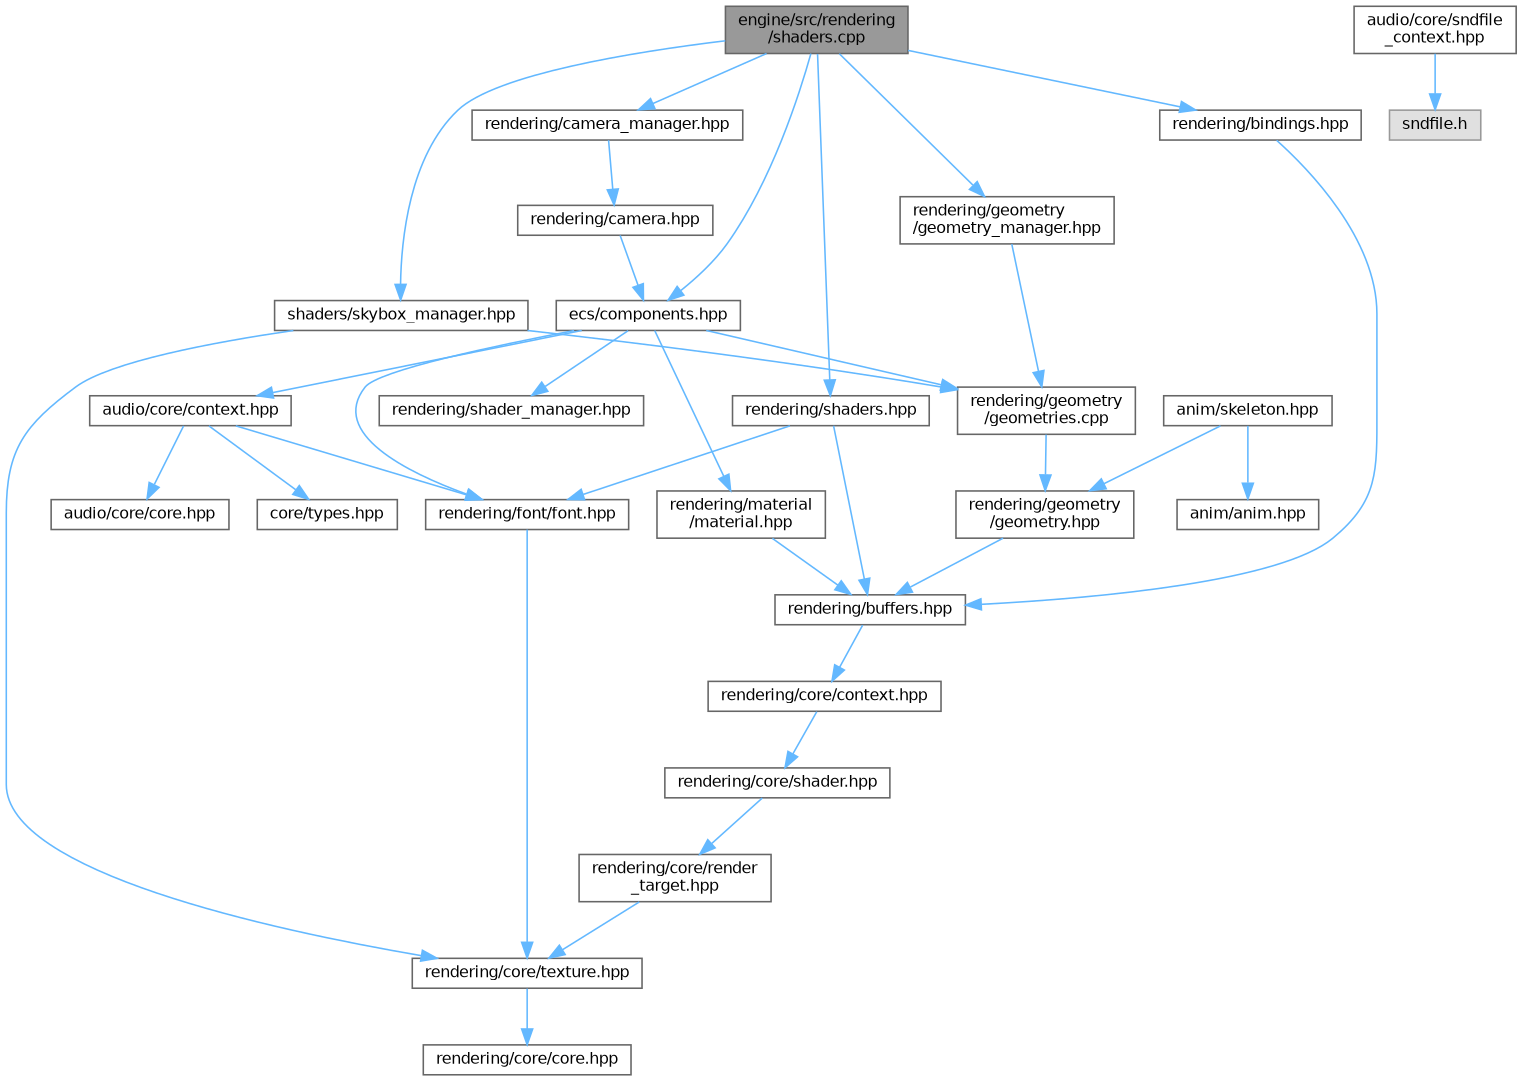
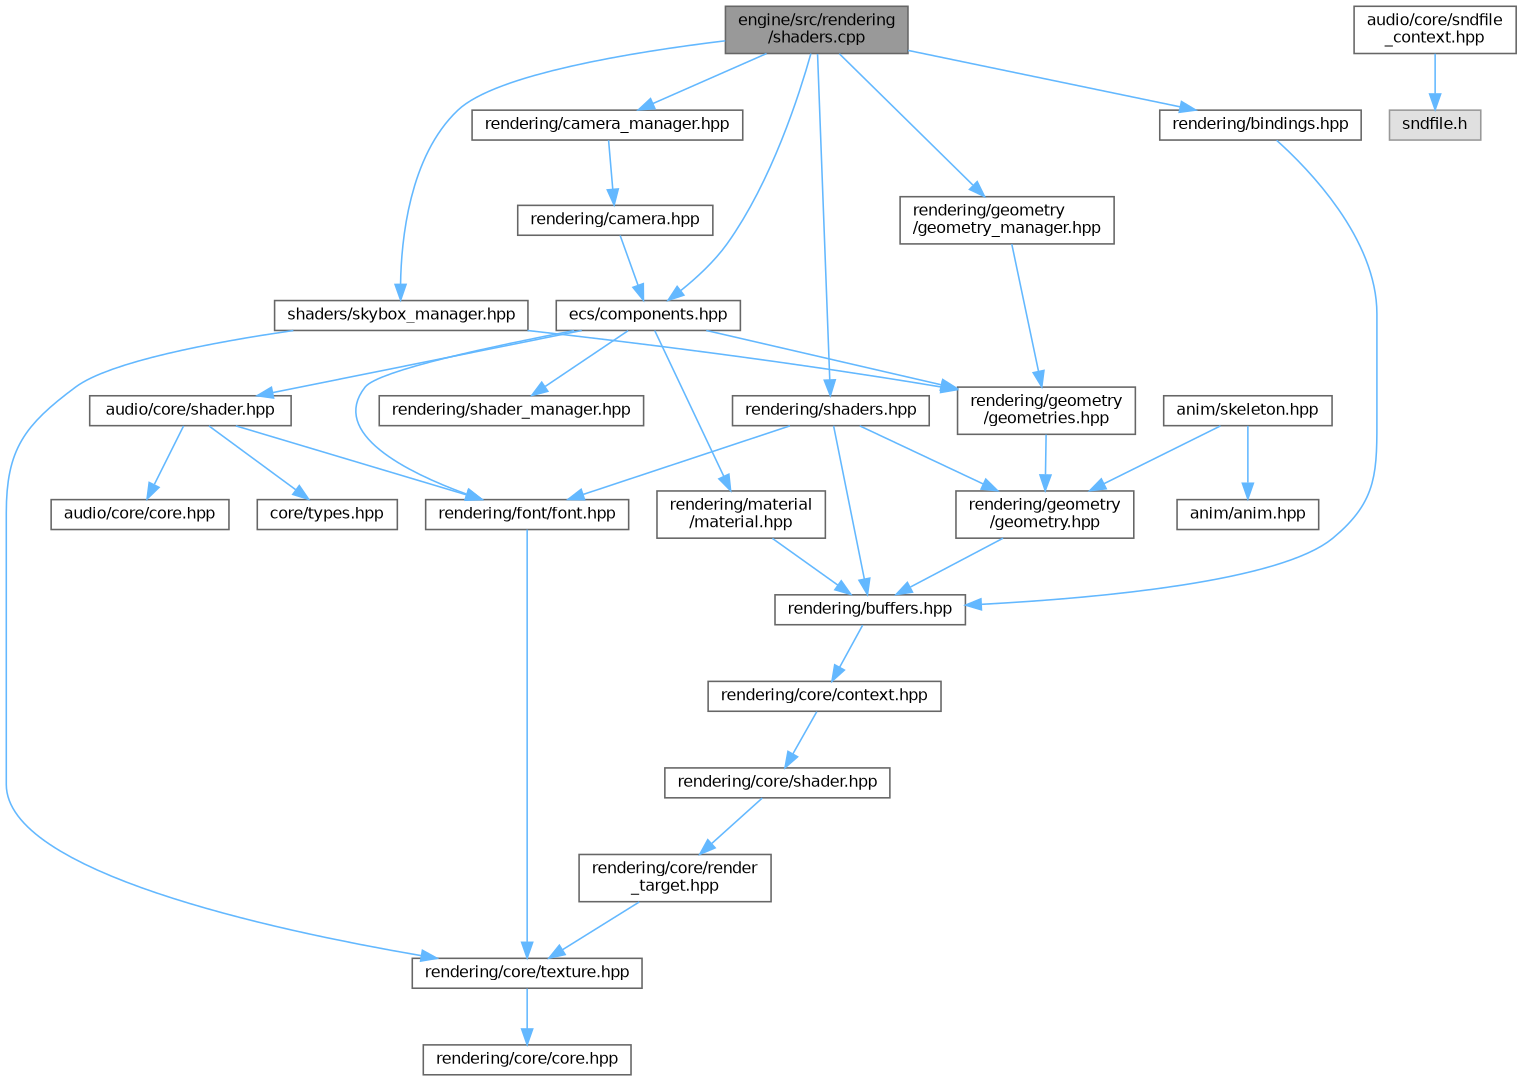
node "audio/core/context.hpp": label "audio/core/context.hpp" -> "audio/core/shader.hpp"
node "rendering/geometry /geometries.cpp": label "rendering/geometry /geometries.cpp" -> "rendering/geometry /geometries.hpp"
edge "rendering/shaders.hpp" -> "rendering/geometry /geometry.hpp": added
